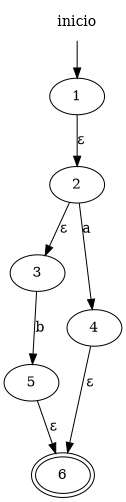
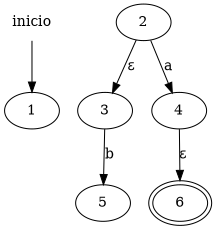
edge "1" -> "2": removed, label "ε"
edge "5" -> "6": removed, label "ε"
